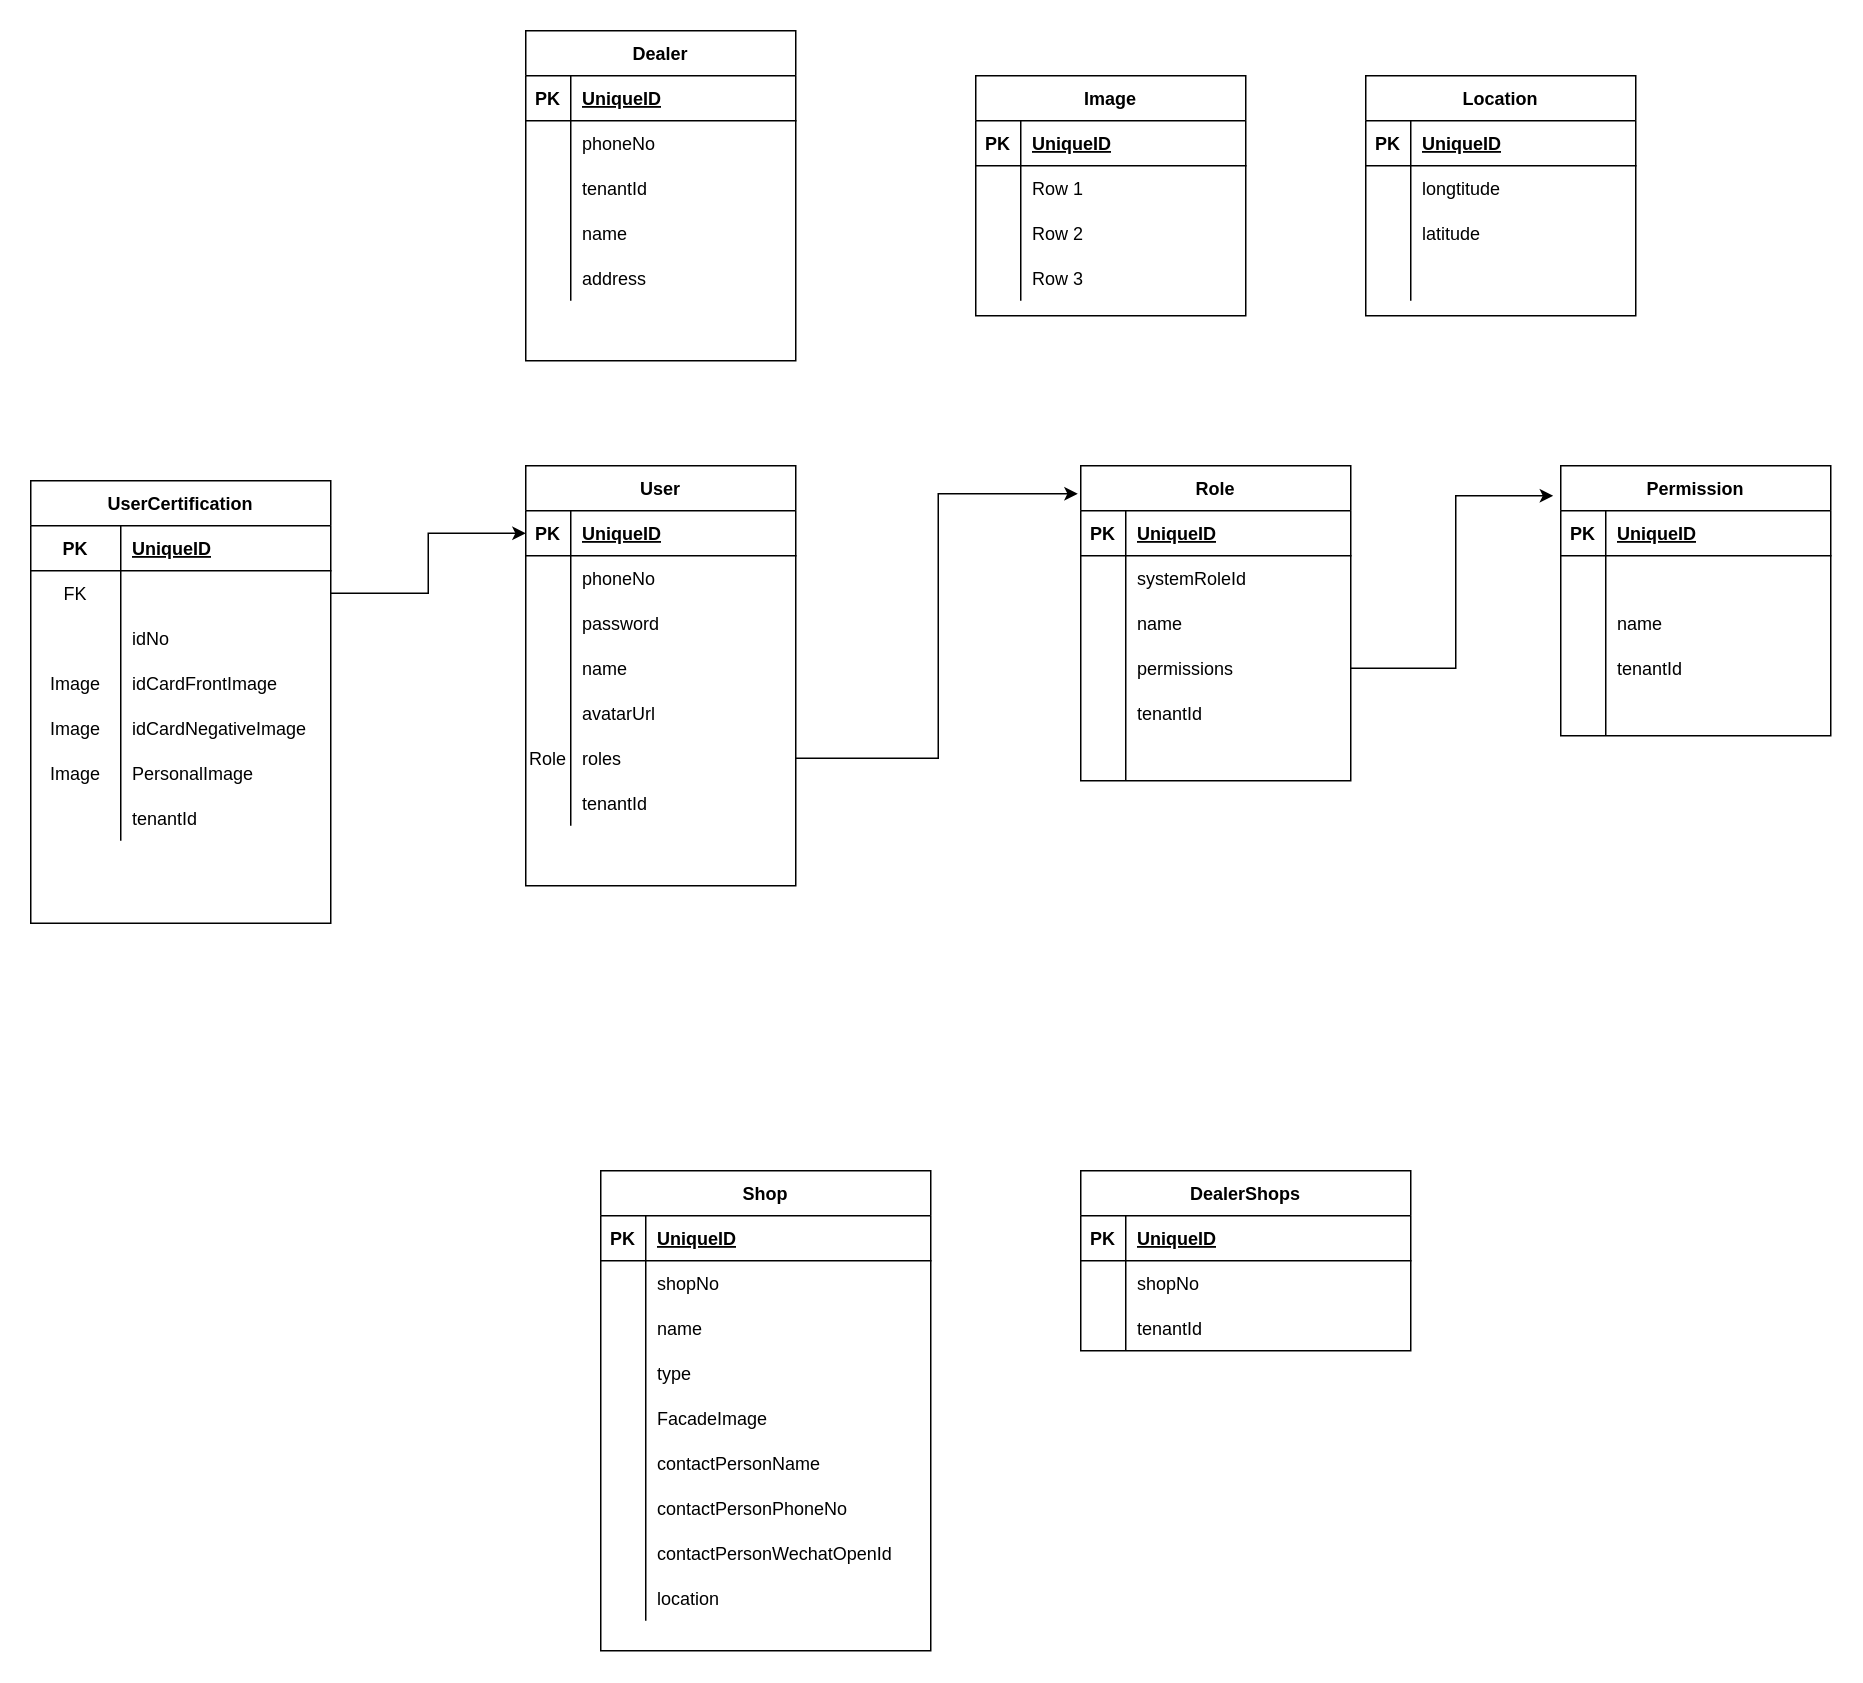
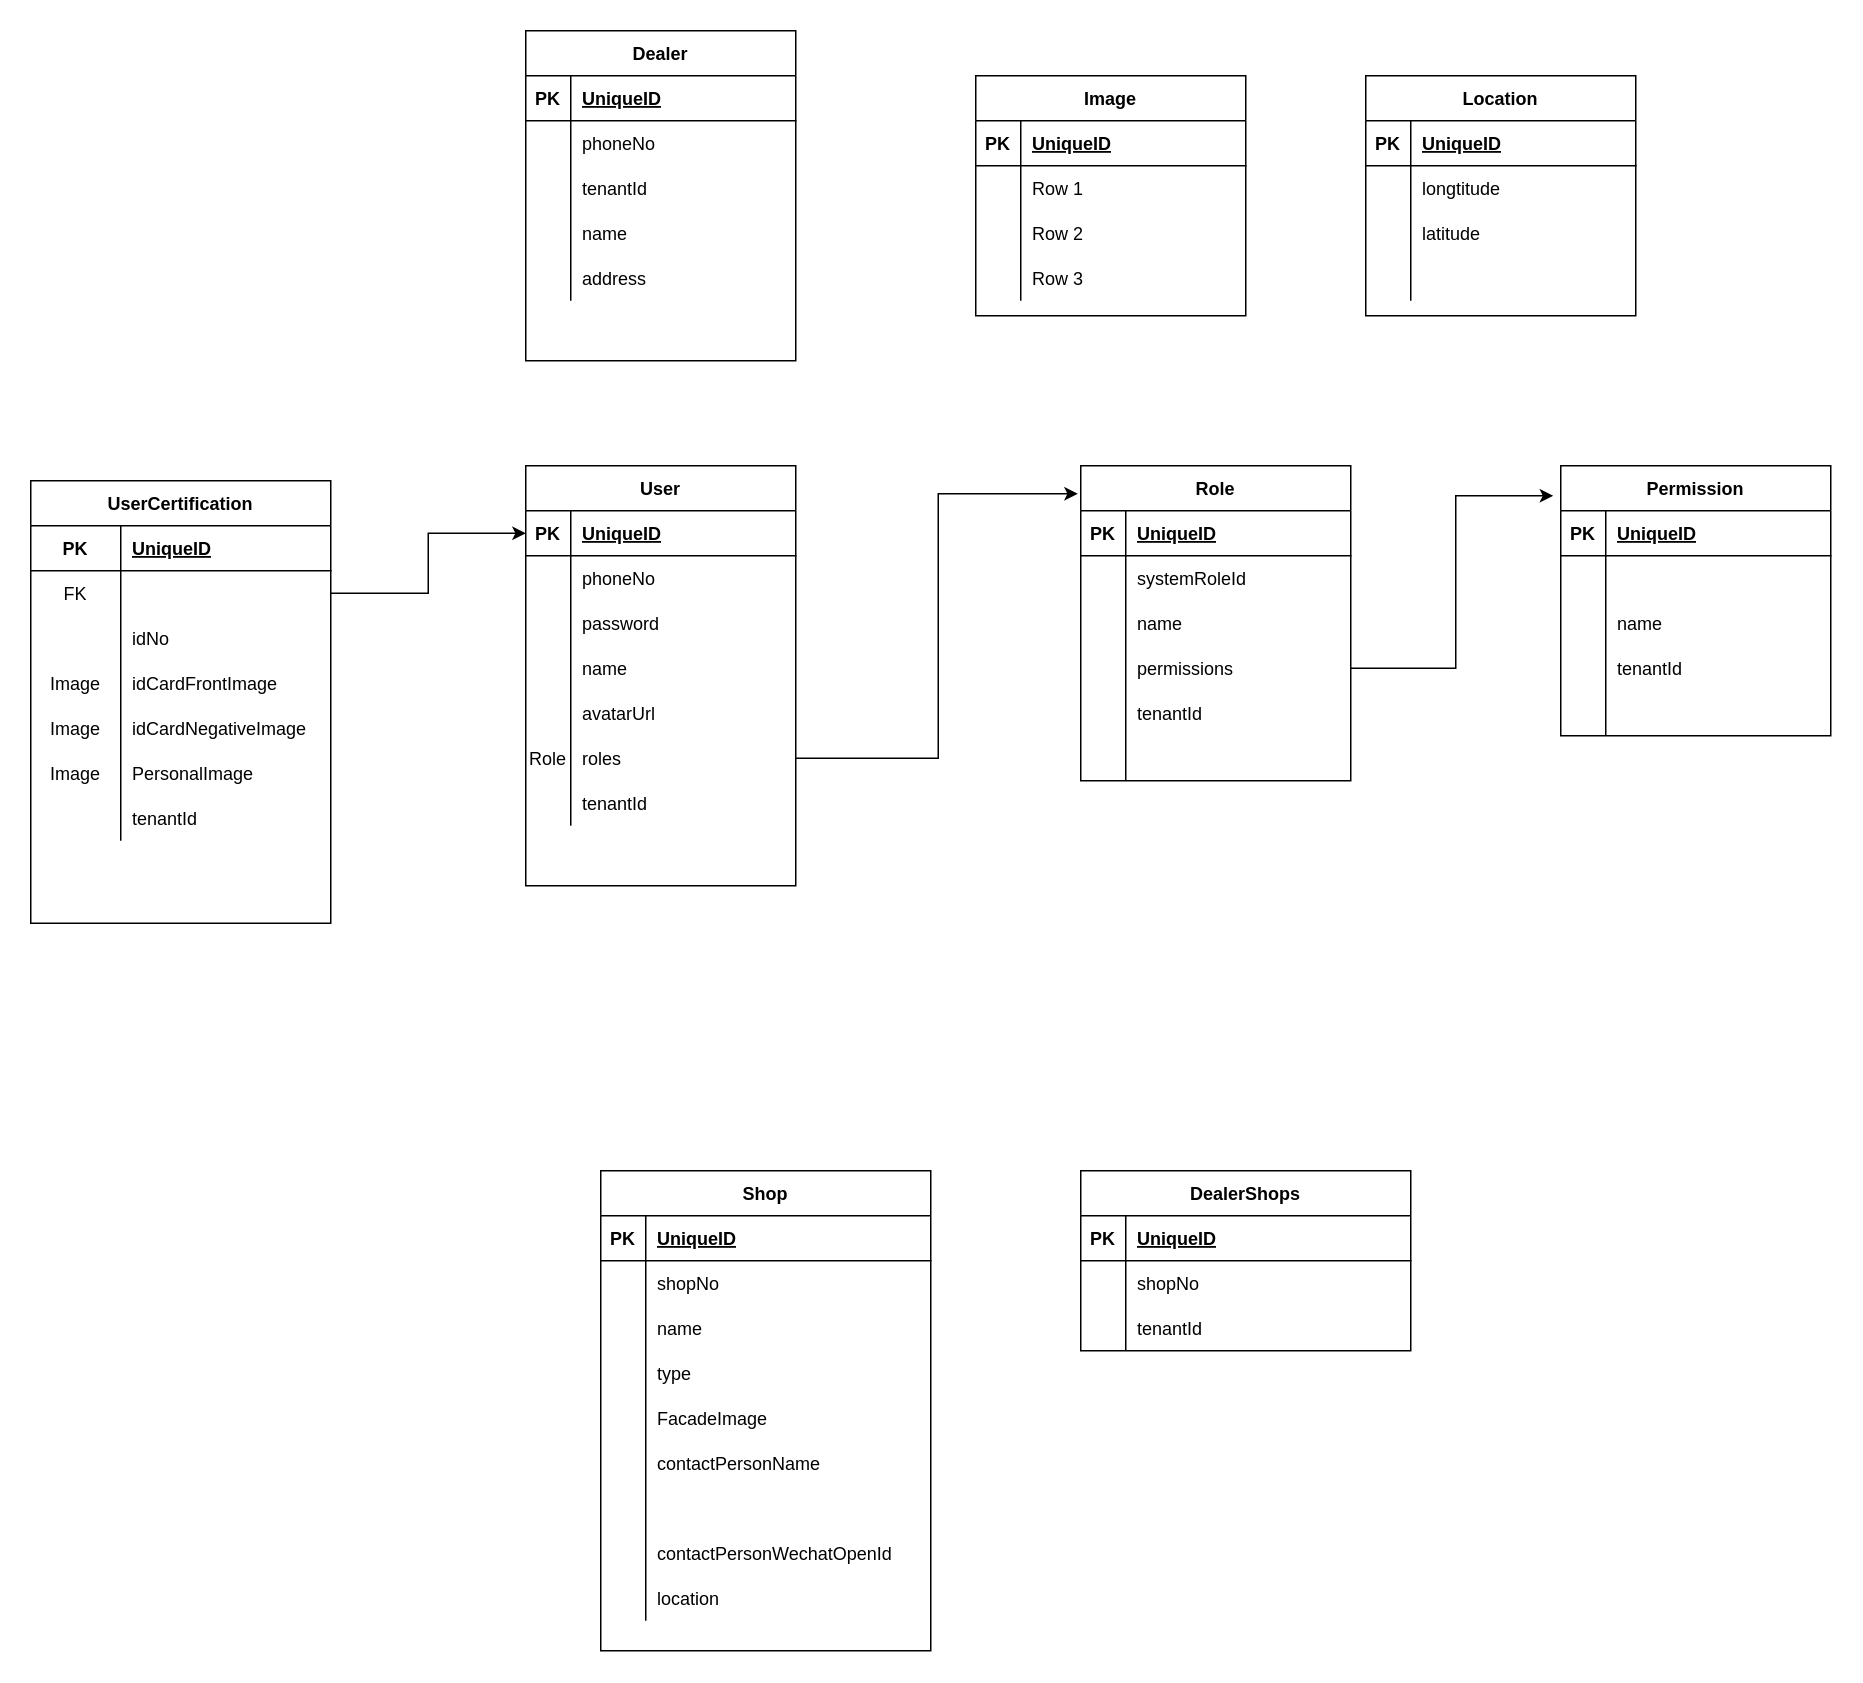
node "contactPersonPhoneNo": removed
